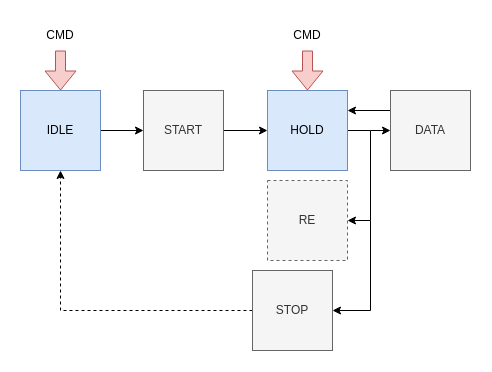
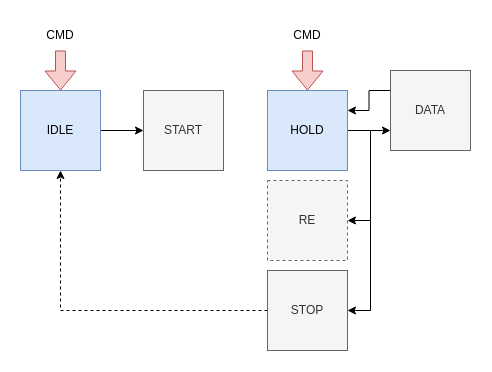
edge "START" -> "HOLD": removed
node "DATA": moved (431, 131) -> (431, 111)
node "STOP": moved (293, 311) -> (308, 311)
